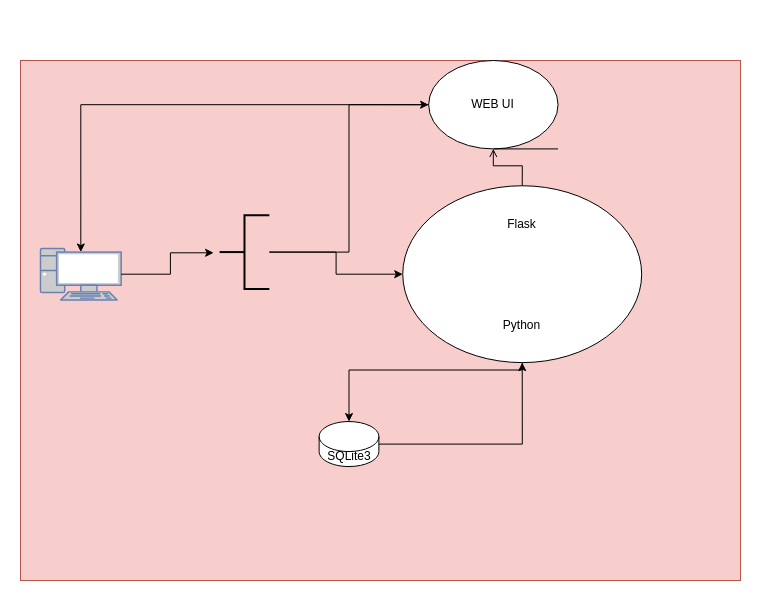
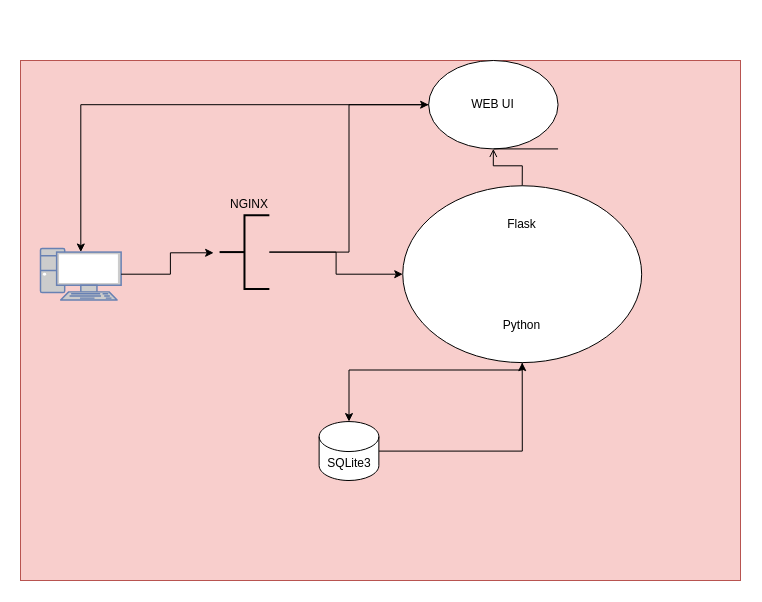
node "NGINX": added
node "SQLite3": size 60x45 -> 60x59
